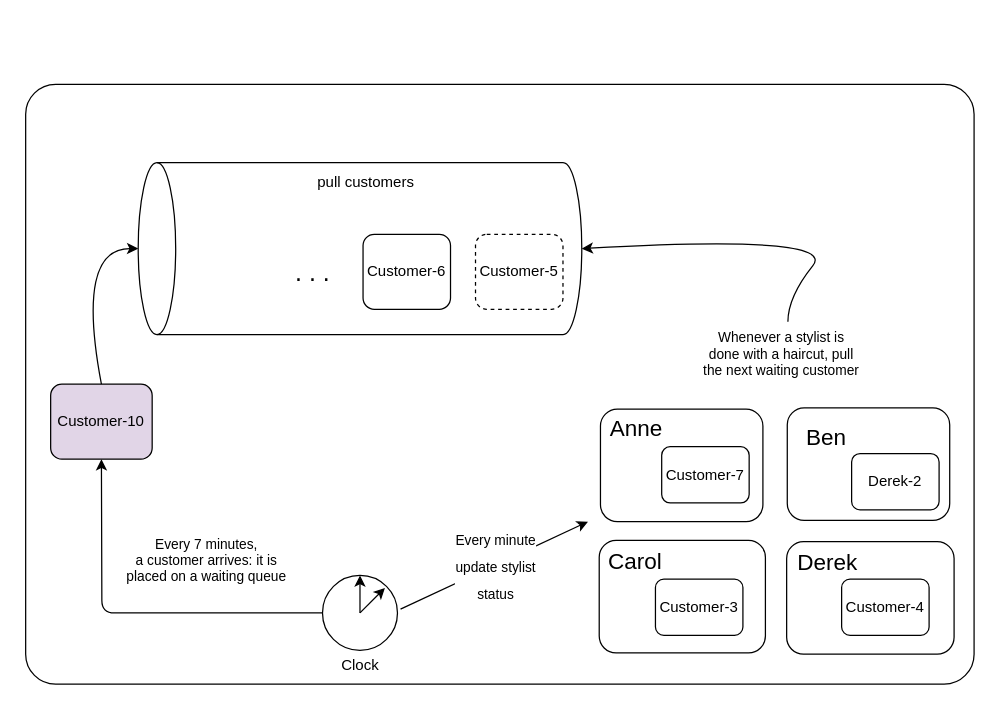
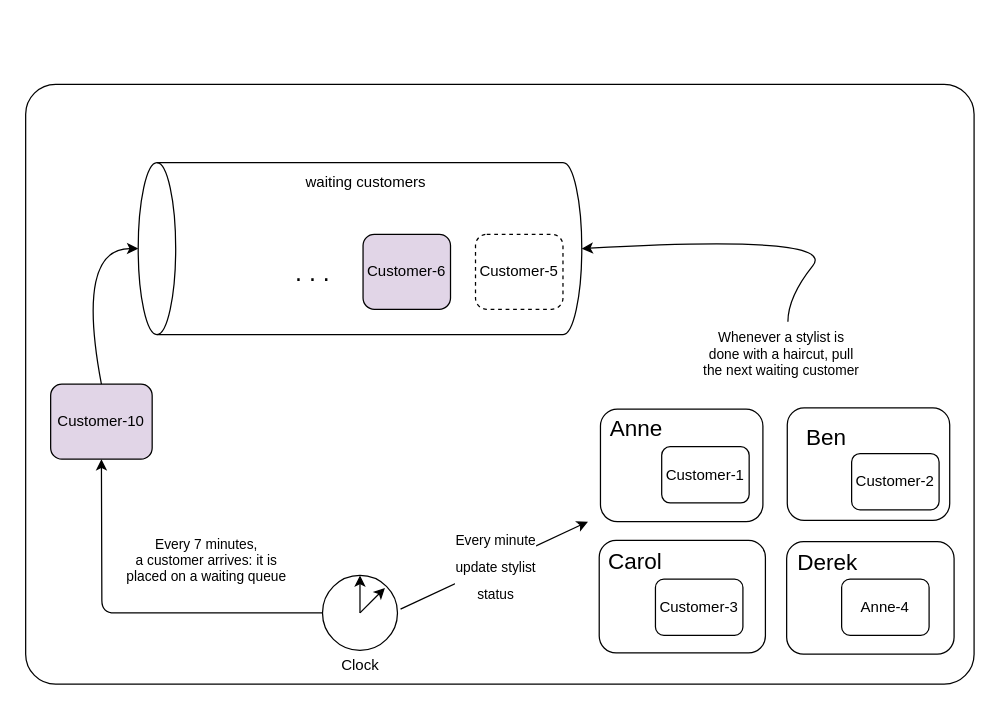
node "pull customers": label "pull customers" -> "waiting customers"
node "Customer-6": fillcolor #ffffff -> #e1d5e7
node "Customer-7": label "Customer-7" -> "Customer-1"
node "Derek-2": label "Derek-2" -> "Customer-2"
node "Customer-4": label "Customer-4" -> "Anne-4"
